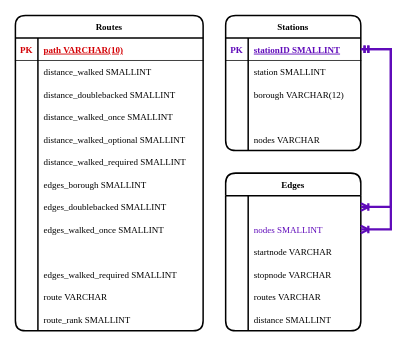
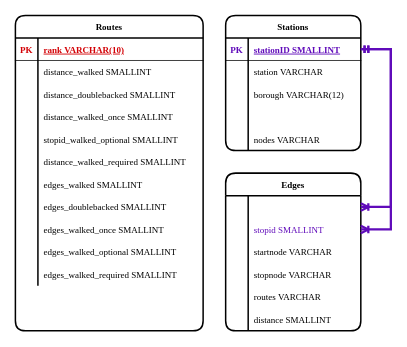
node "path VARCHAR(10)": label "path VARCHAR(10)" -> "rank VARCHAR(10)"
node "station SMALLINT": label "station SMALLINT" -> "station VARCHAR"
node "distance_walked_optional SMALLINT": label "distance_walked_optional SMALLINT" -> "stopid_walked_optional SMALLINT"
node "edges_borough SMALLINT": label "edges_borough SMALLINT" -> "edges_walked SMALLINT"
node "nodes SMALLINT": label "nodes SMALLINT" -> "stopid SMALLINT"
node "edges_walked_optional SMALLINT": added
node "route VARCHAR": removed
node "route_rank SMALLINT": removed
